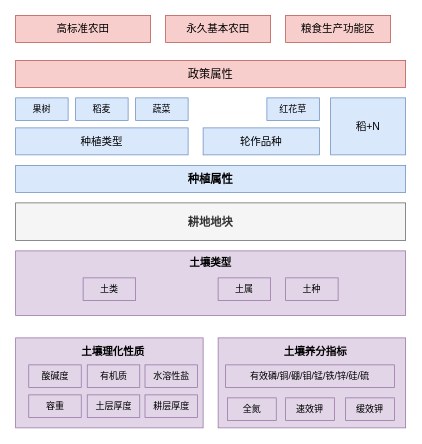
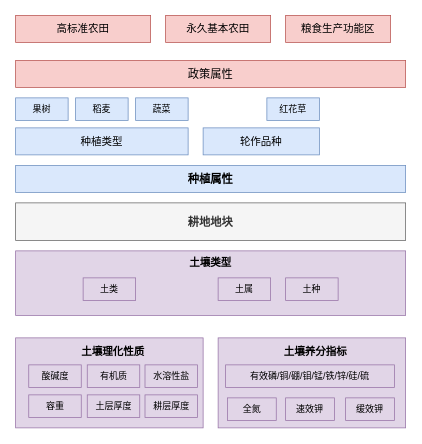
node "稻+N": removed
